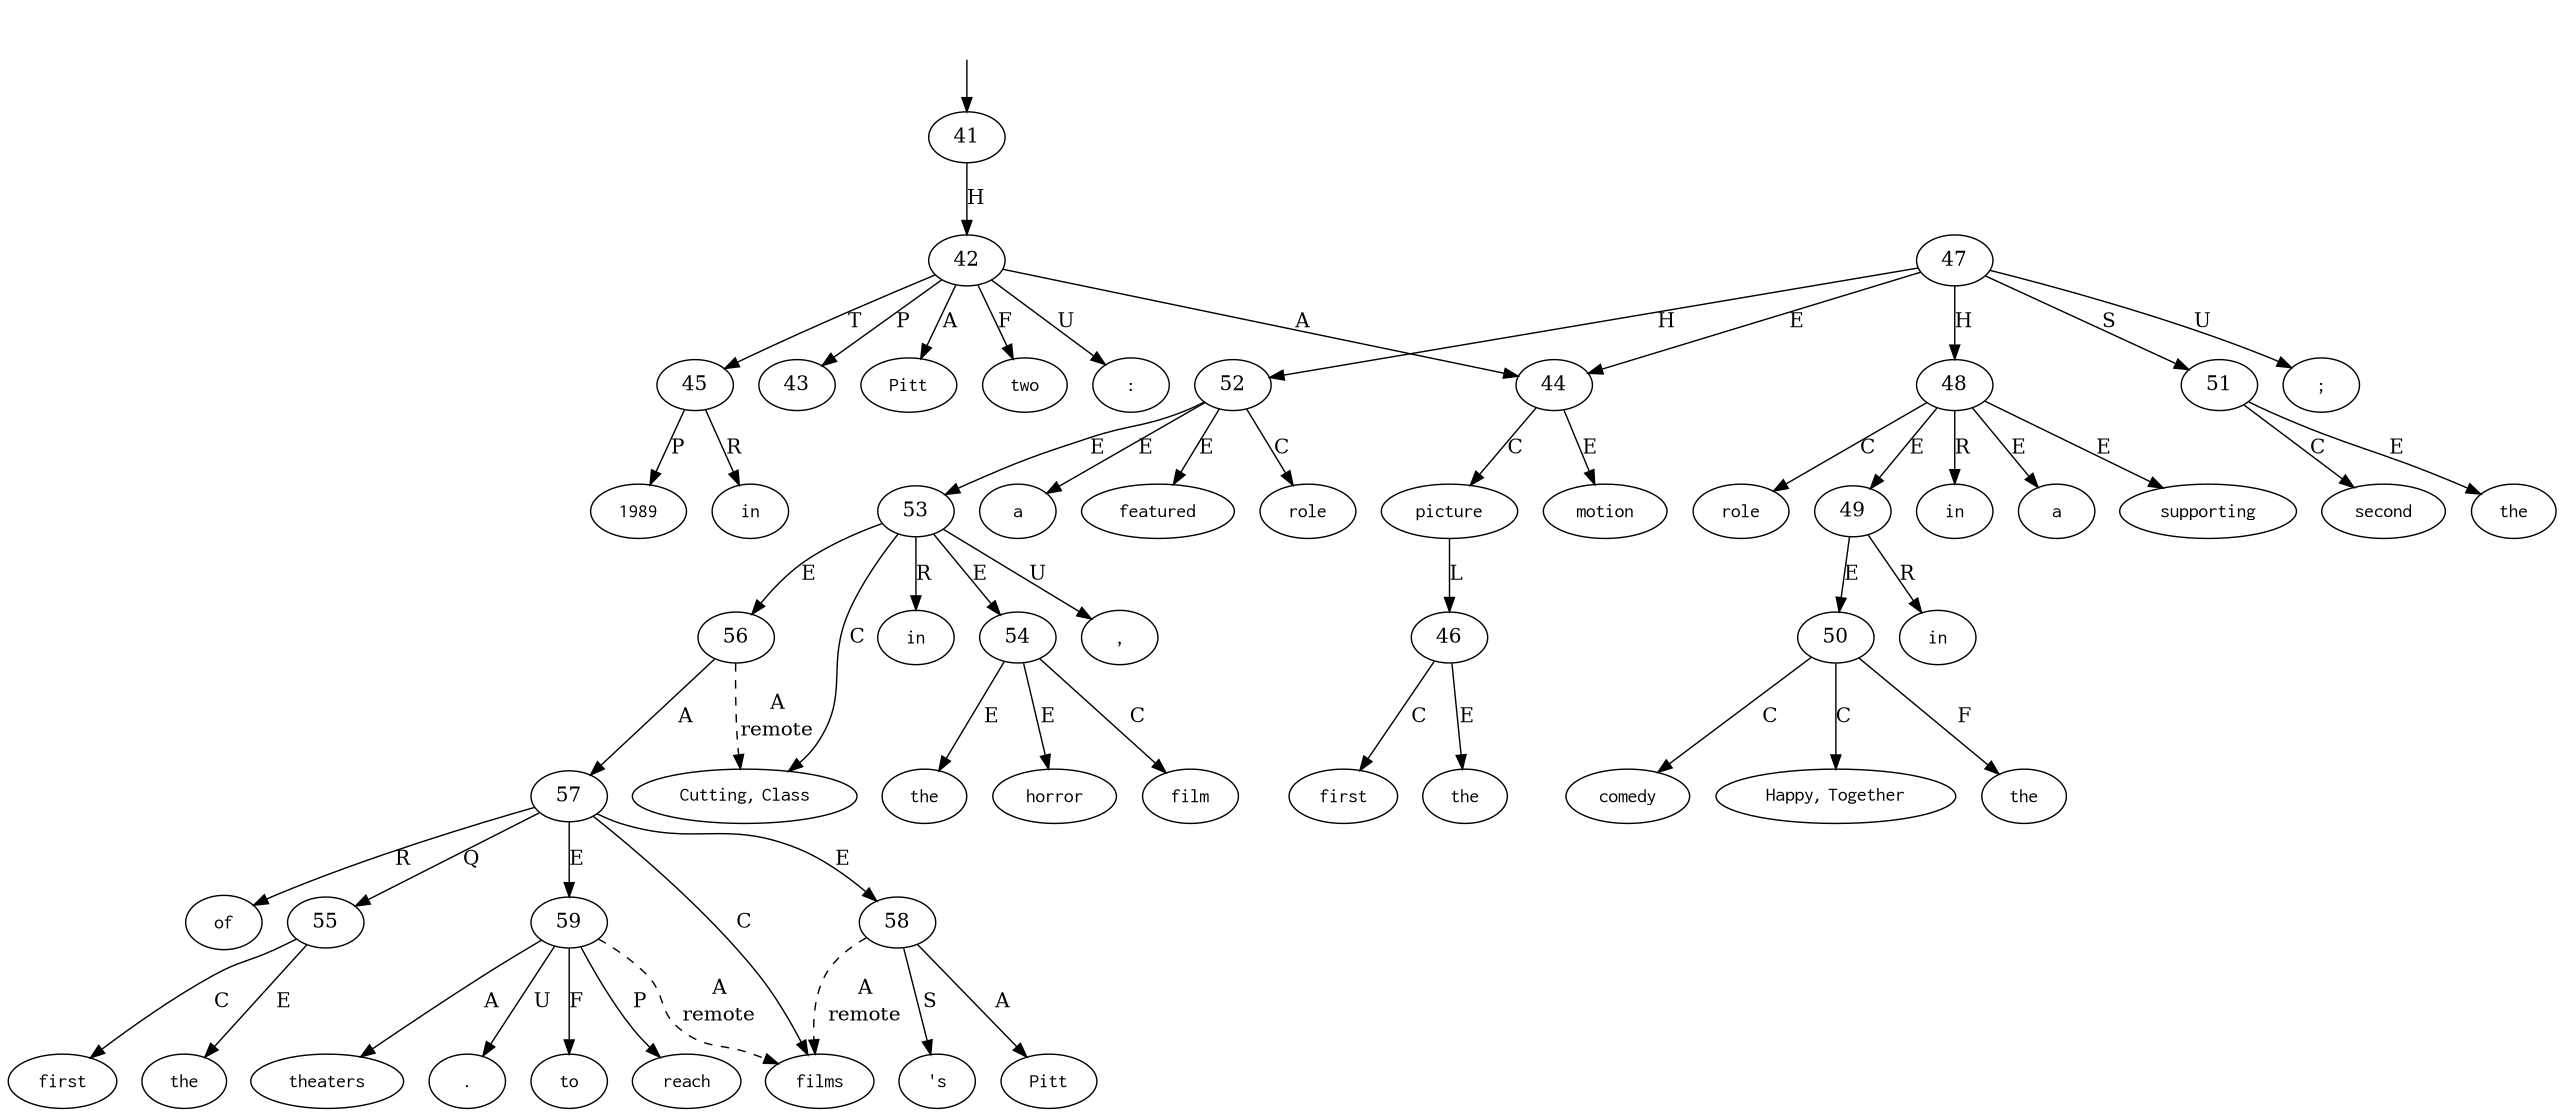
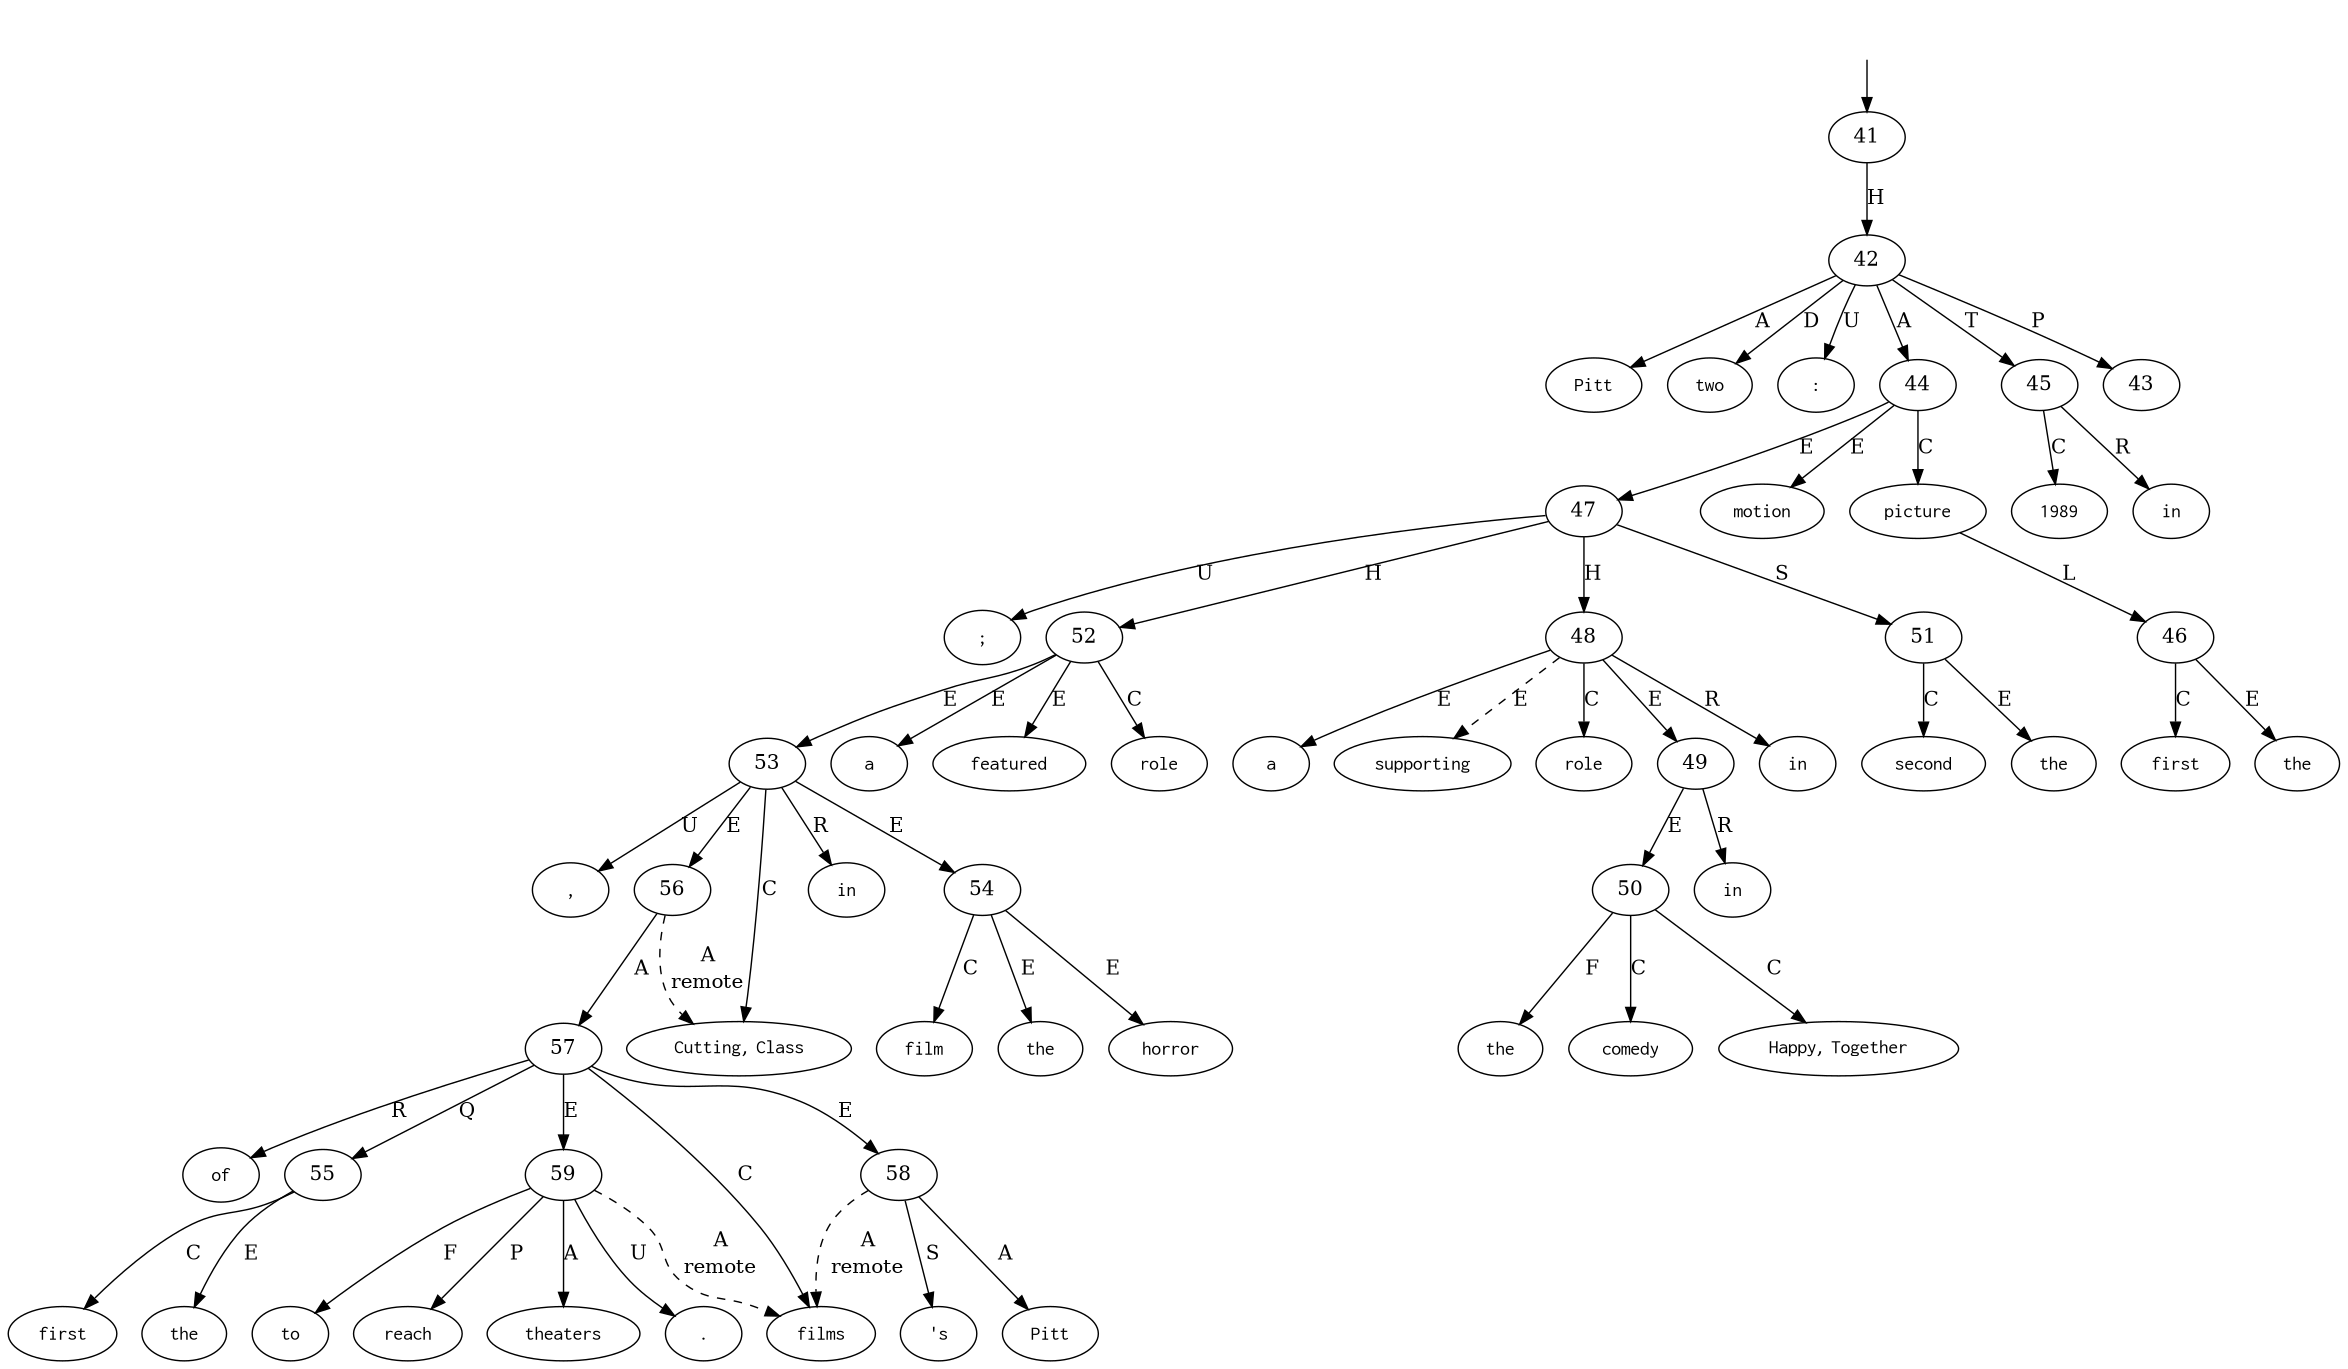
edge "47" -> "44": reversed
edge "42" -> "two": label "F" -> "D"
edge "48" -> "supporting": style solid -> dashed
edge "45" -> "1989": label "P" -> "C"
